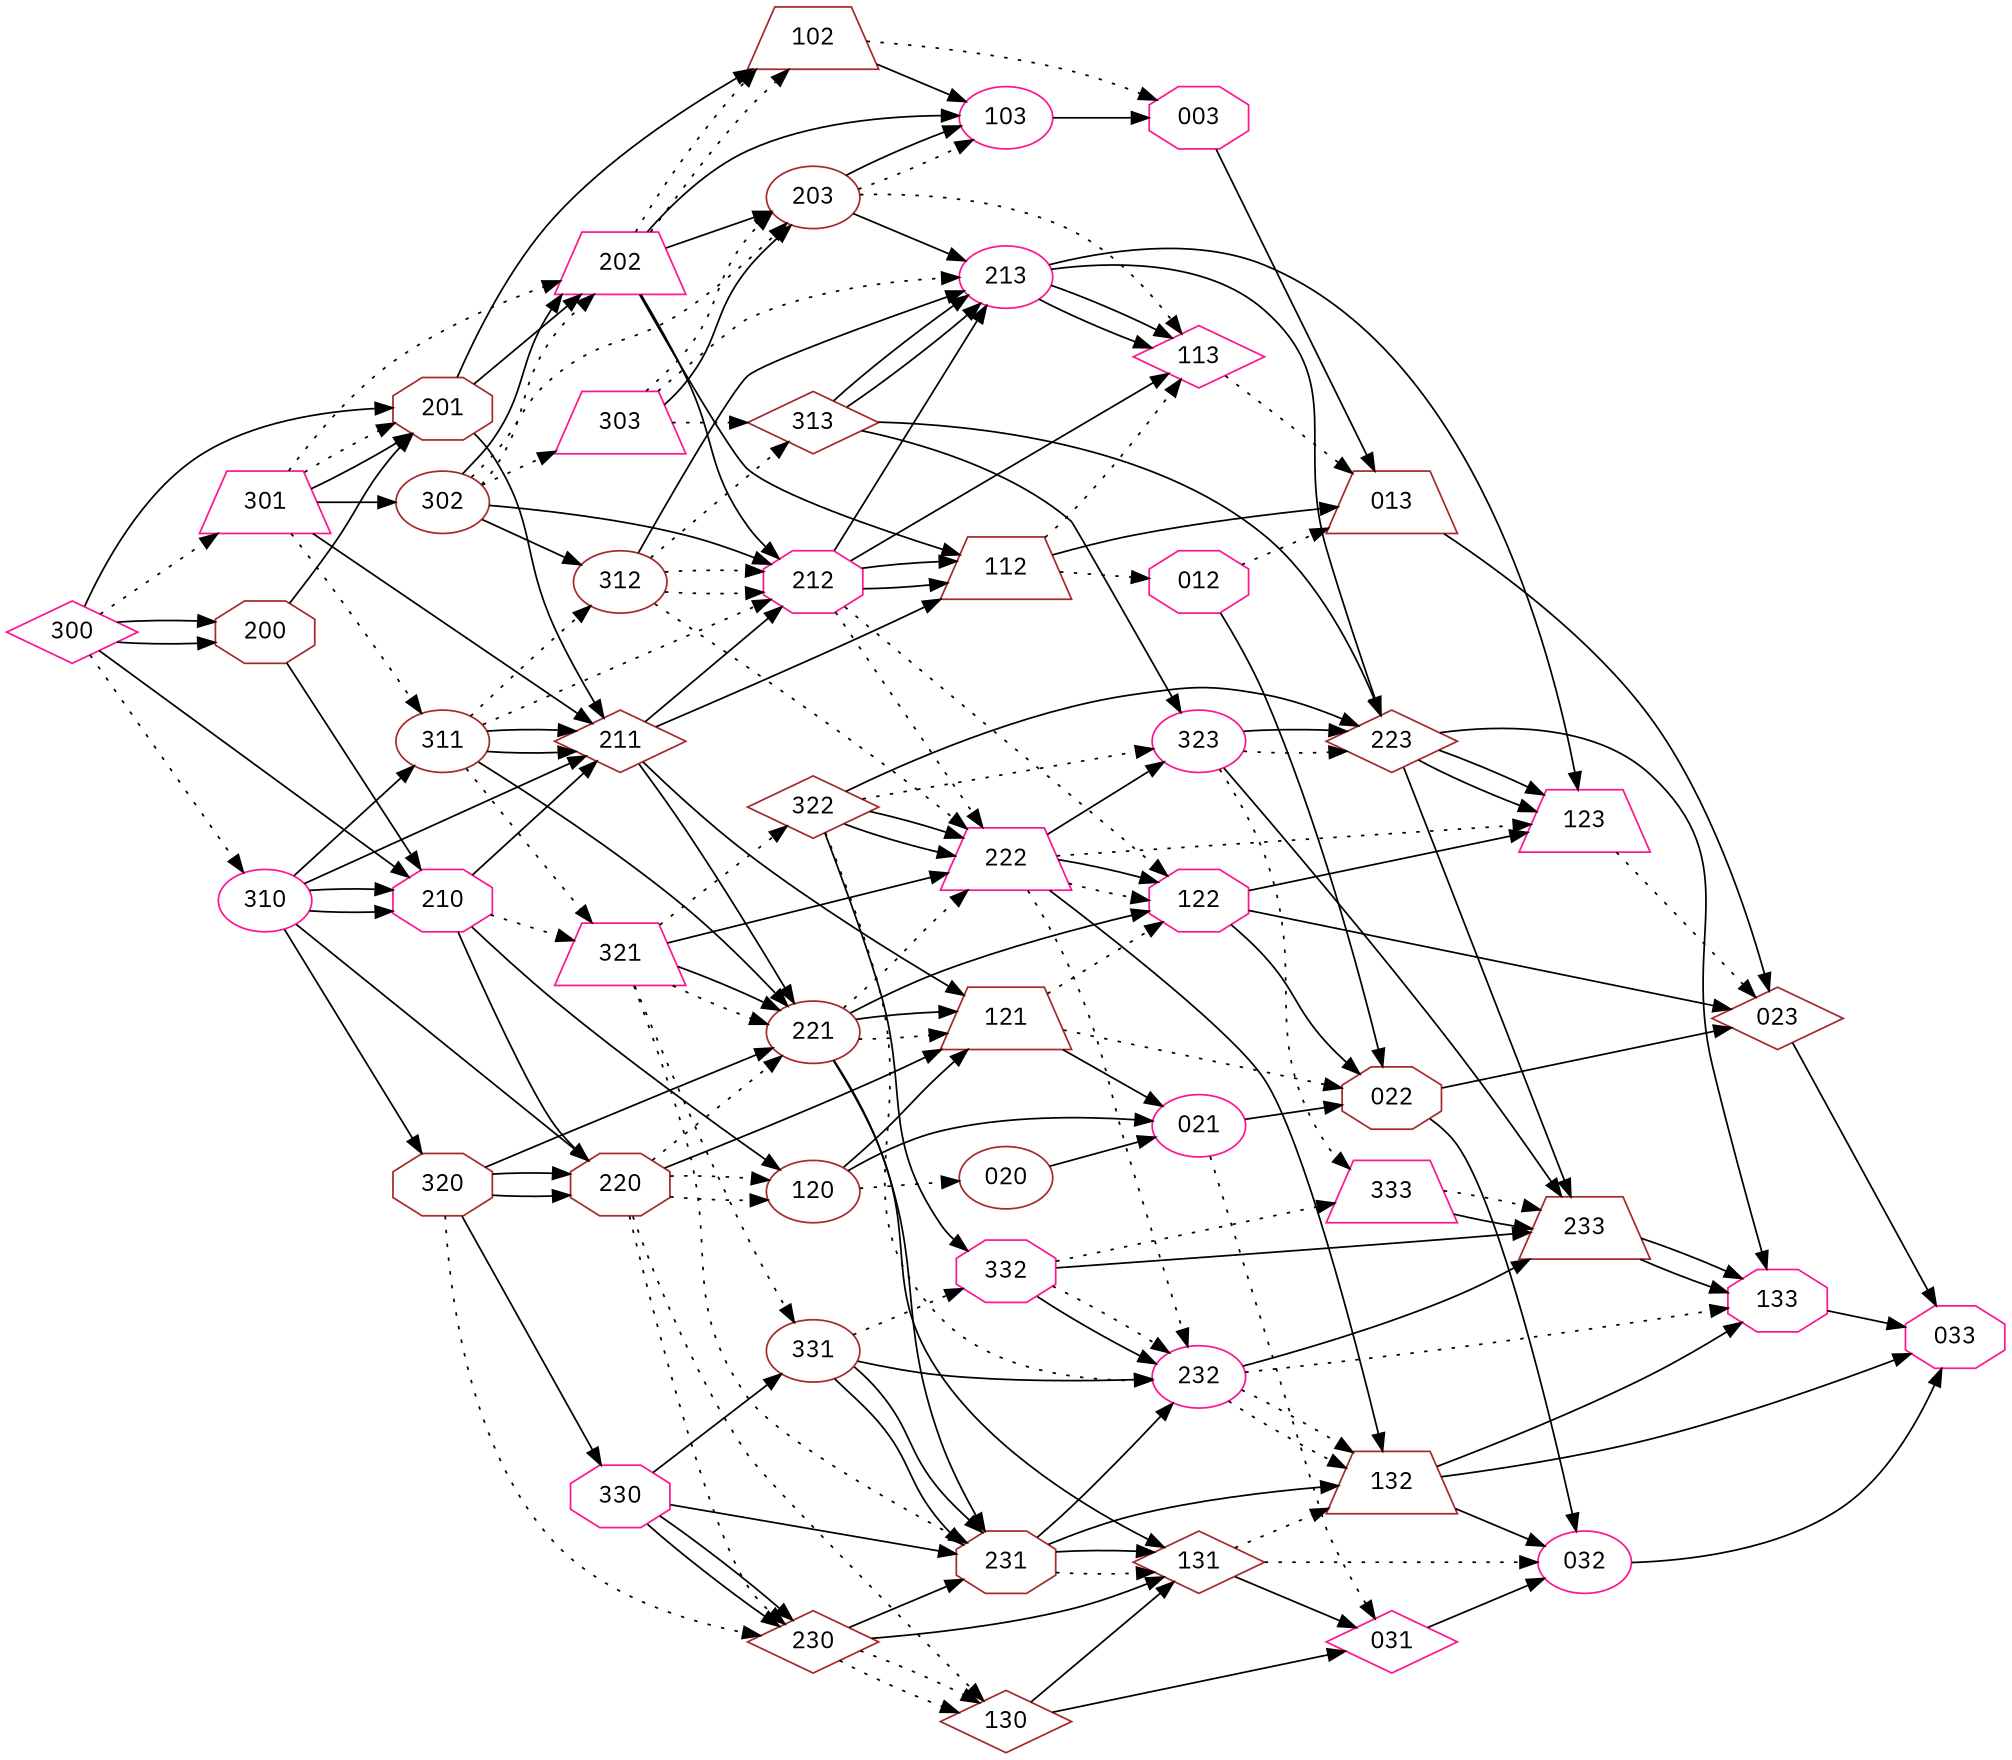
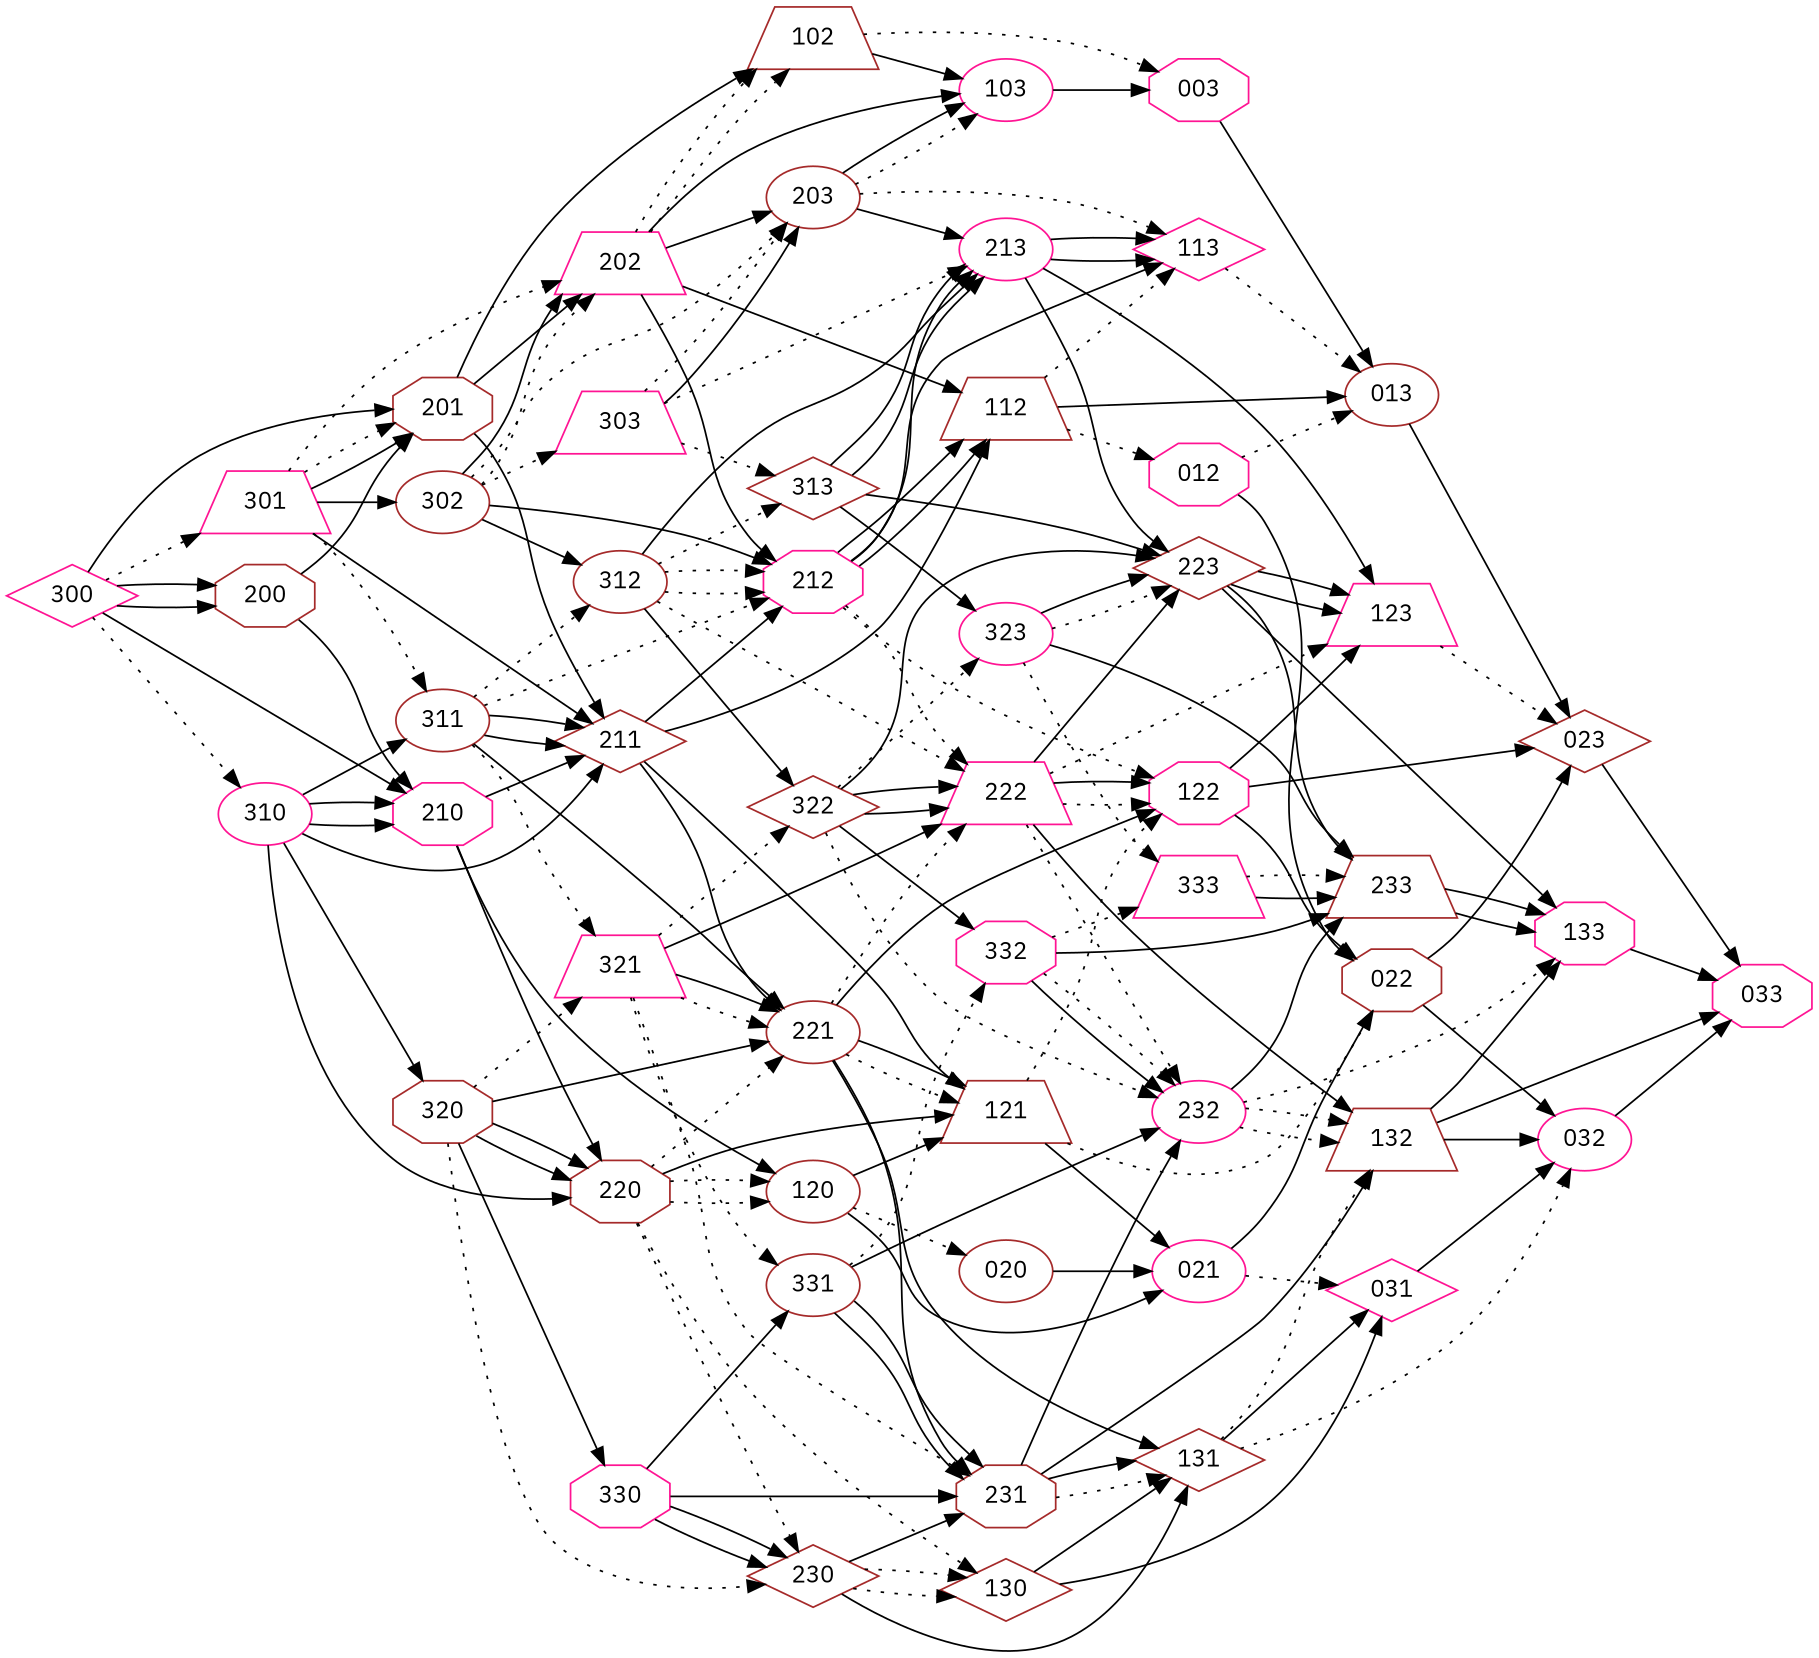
node "013": shape trapezium -> ellipse
edge "312" -> "322": added
edge "222" -> "323": now "222" -> "223"
edge "210" -> "321": now "320" -> "321"
